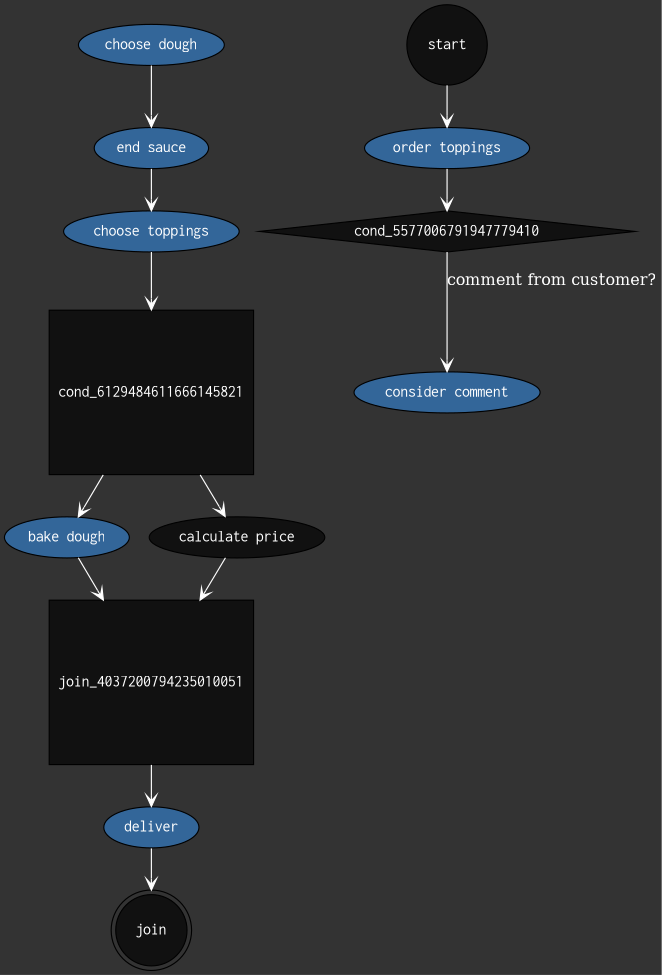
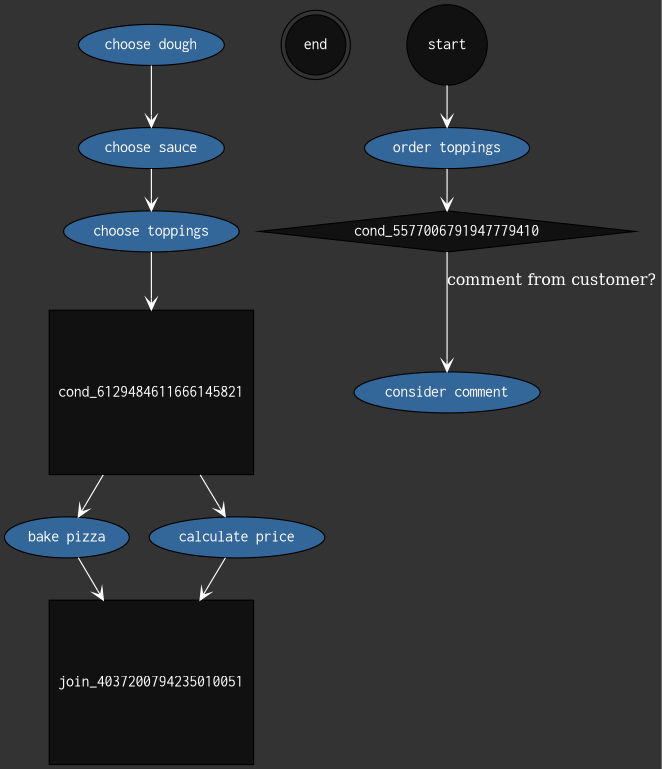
node "end sauce": label "end sauce" -> "choose sauce"
node "bake dough": label "bake dough" -> "bake pizza"
node "calculate price": fillcolor #111111 -> #336699
node "deliver": removed
node "join": label "join" -> "end"
